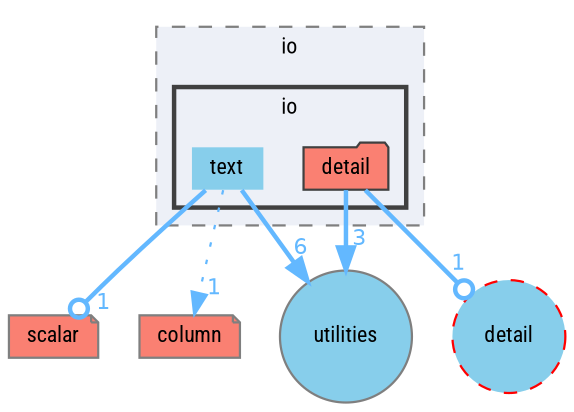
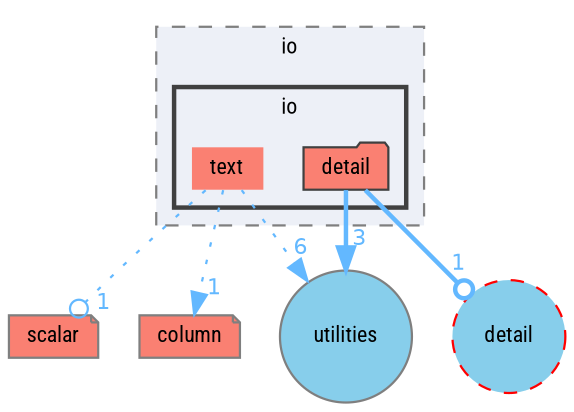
node "text": fillcolor skyblue -> salmon
edge "text" -> "utilities": style bold -> dotted
edge "text" -> "scalar": style bold -> dotted
